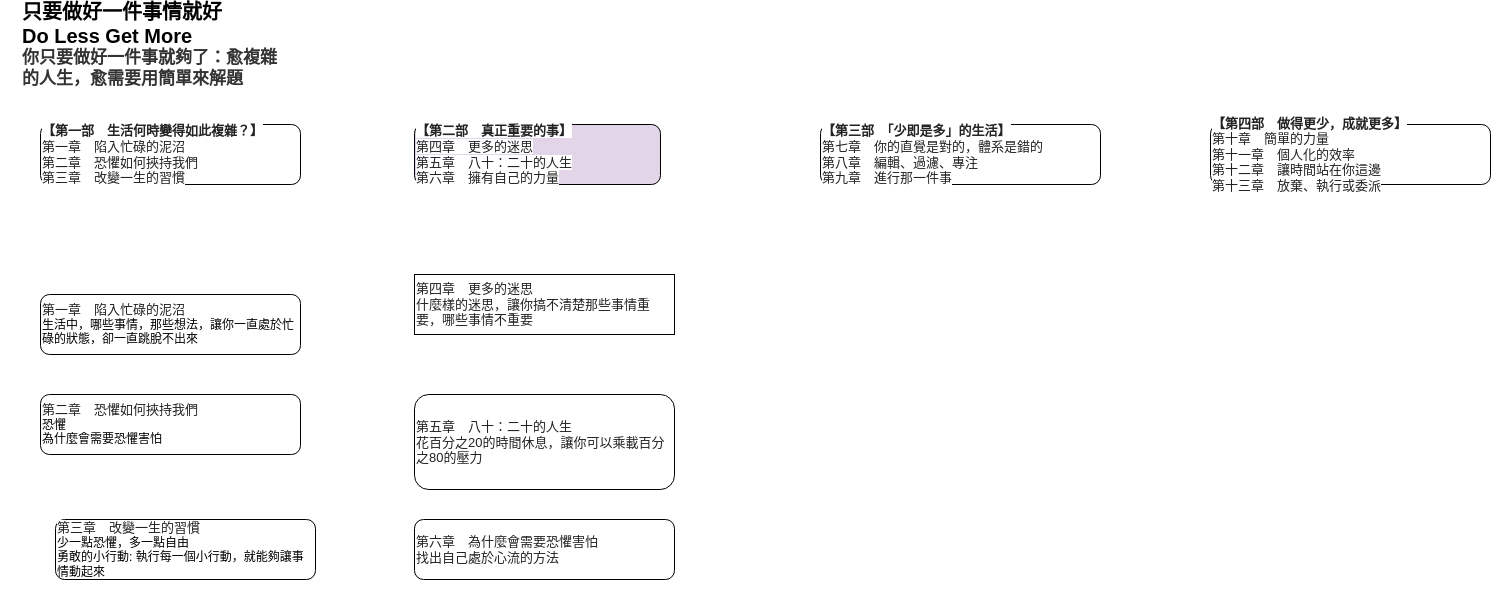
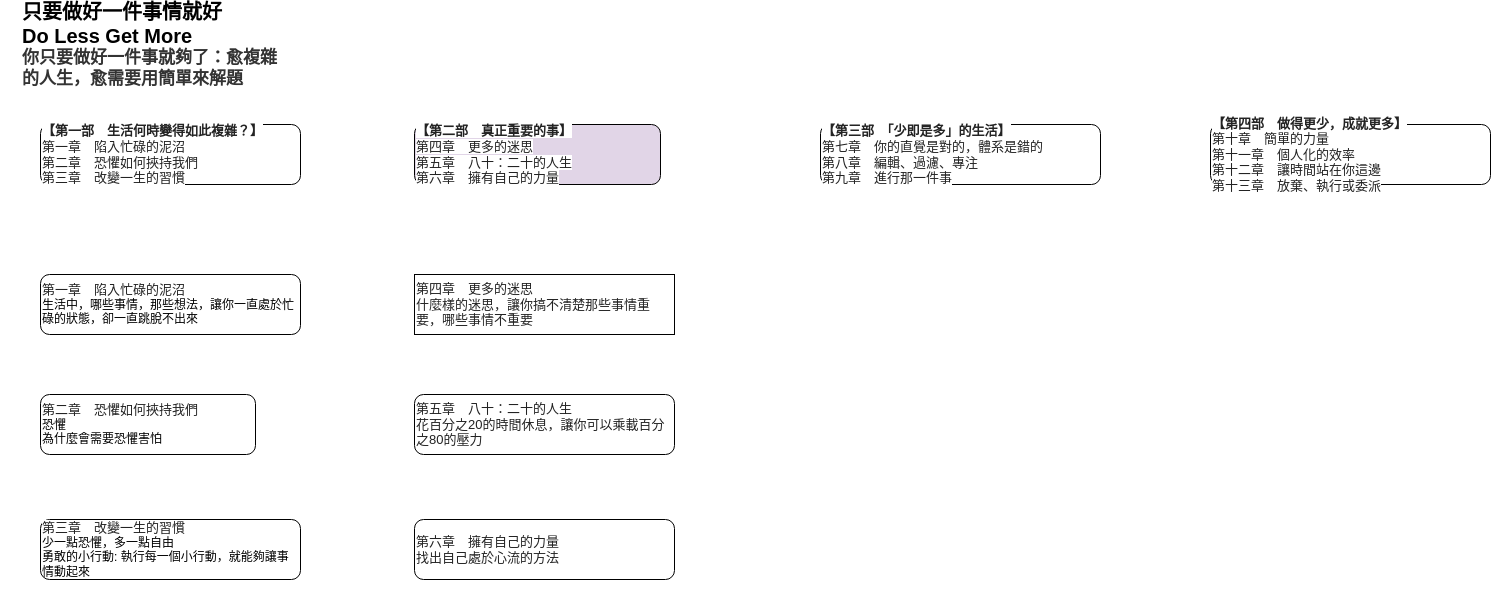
node "第一章 陷入忙碌的泥沼 生活中，哪些事情，那些想法，讓你一直處於忙碌的狀態，卻一直跳脫不出來": moved (171, 325) -> (171, 305)
node "第二章 恐懼如何挾持我們 恐懼 為什麼會需要恐懼害怕": size 260x60 -> 215x60
node "第五章 八十：二十的人生 花百分之20的時間休息，讓你可以乘載百分之80的壓力": size 260x95 -> 260x60
node "第三章 改變一生的習慣 少一點恐懼，多一點自由 勇敢的小行動: 執行每一個小行動，就能夠讓事情動起來": moved (186, 550) -> (171, 550)
node "第六章 為什麼會需要恐懼害怕 找出自己處於心流的方法": label "第六章 為什麼會需要恐懼害怕 找出自己處於心流的方法" -> "第六章 擁有自己的力量 找出自己處於心流的方法"
